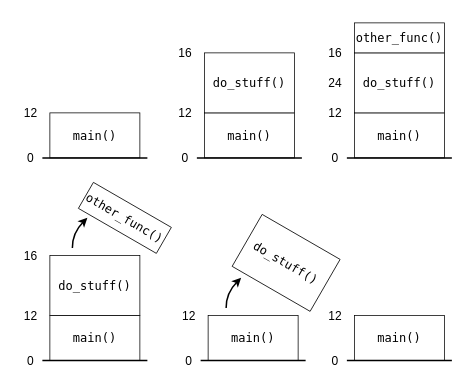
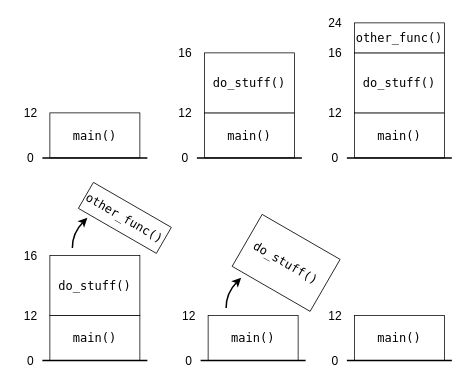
node "24": moved (335, 83) -> (335, 23)
